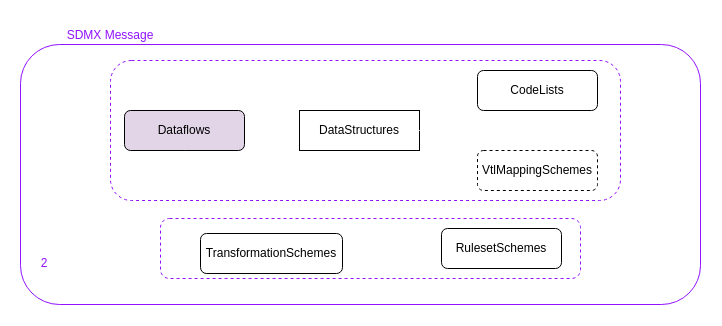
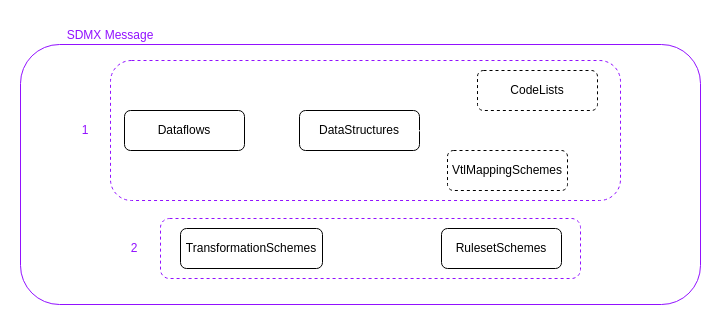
node "CodeLists": style solid -> dashed
node "1": added
node "Dataflows": fillcolor #e1d5e7 -> #ffffff
edge "Dataflows" -> "DataStructures": removed
node "DataStructures": shape rectangle -> rounded rectangle
node "VtlMappingSchemes": moved (538, 171) -> (508, 171)
node "TransformationSchemes": moved (272, 254) -> (252, 249)
node "2": moved (45, 264) -> (135, 249)
